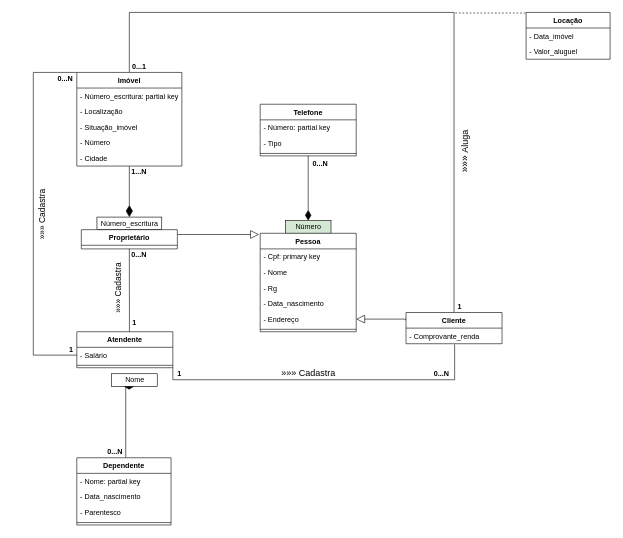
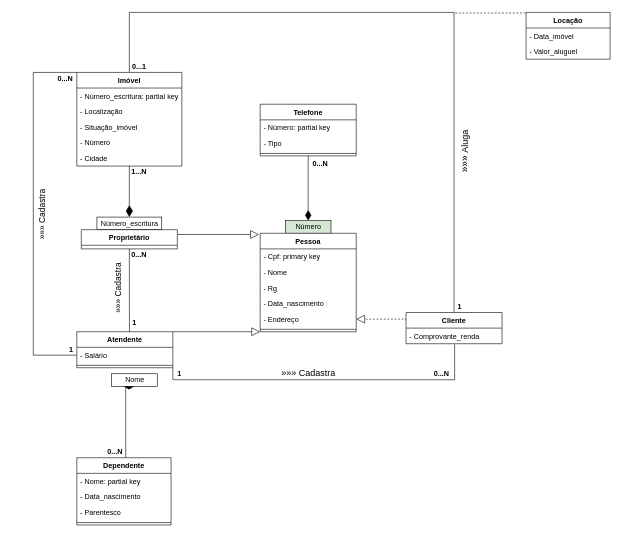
edge "Cliente" -> "- Endereço": style solid -> dashed
edge "Atendente" -> "Pessoa": added
